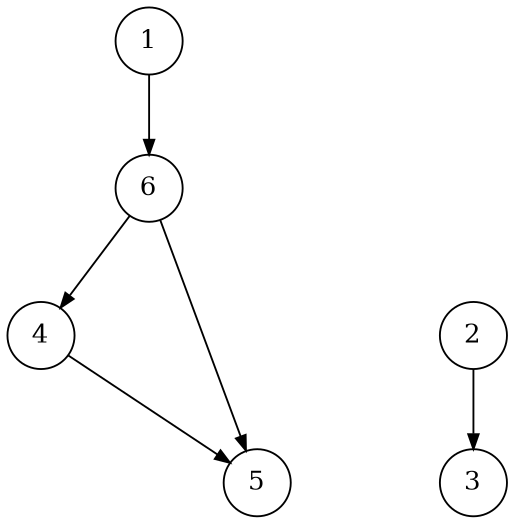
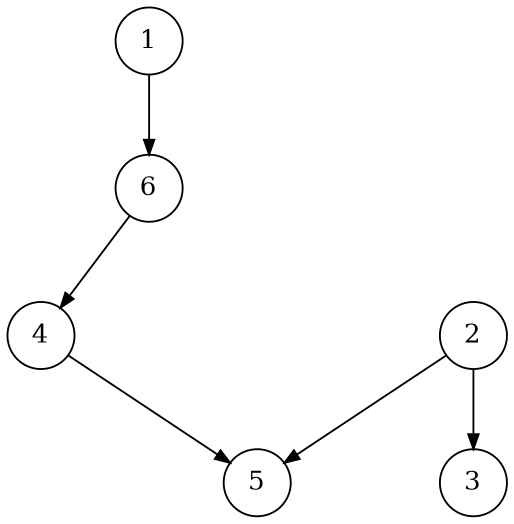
edge "6" -> "5": now "2" -> "5"
